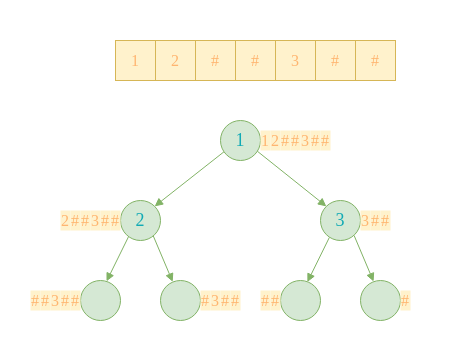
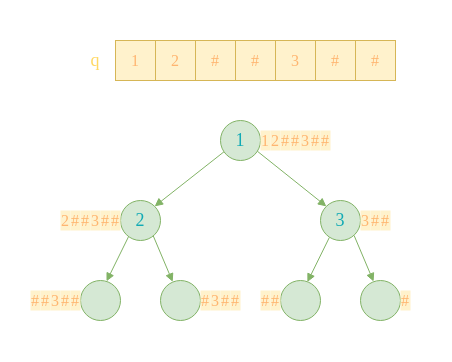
node "q": added
